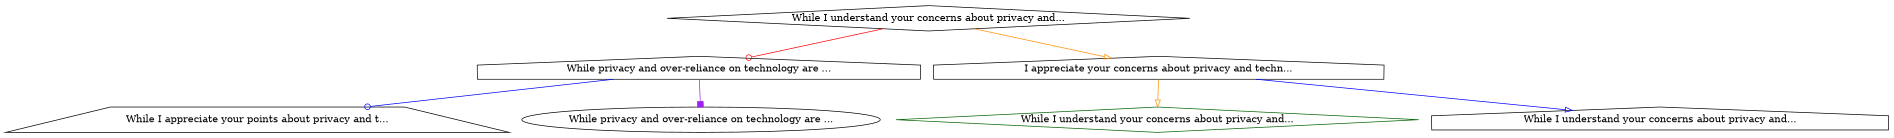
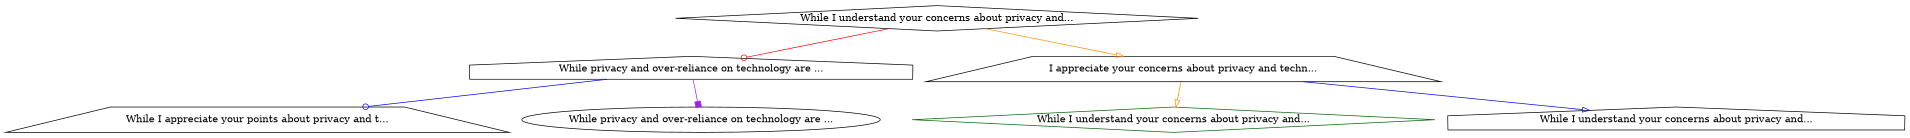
node "I appreciate your concerns about privacy and techn...": shape house -> trapezium
